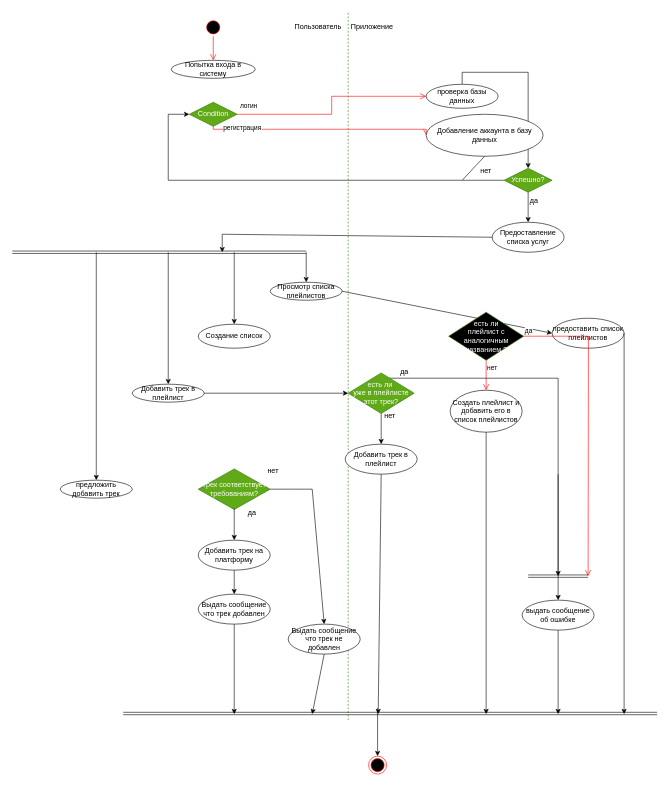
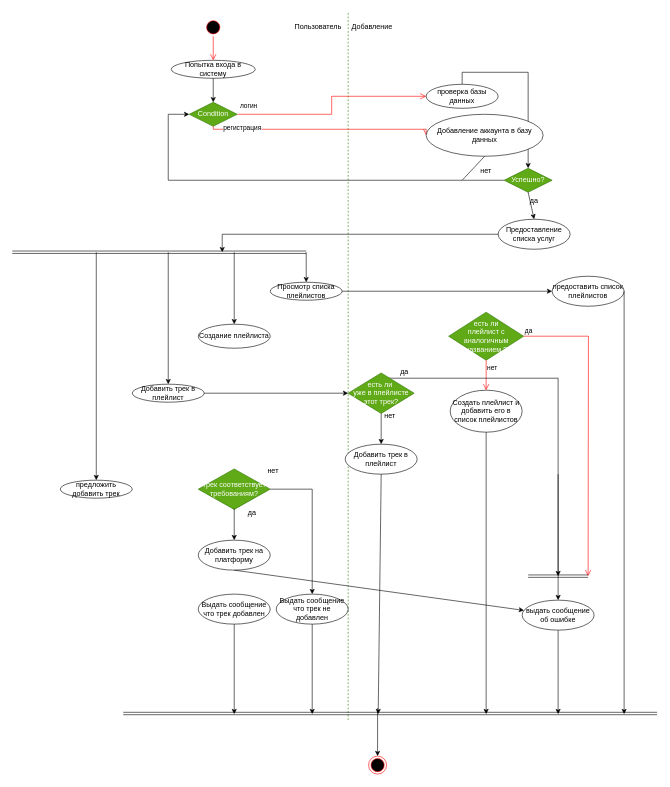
node "Приложение": label "Приложение" -> "Добавление"
edge "Попытка входа в систему" -> "Condition": added
node "Предоставление списка услуг": moved (528, 237) -> (534, 234)
node "предоставить список плейлистов": moved (588, 333) -> (588, 291)
node "Создание список": label "Создание список" -> "Создание плейлиста"
node "есть ли плейлист с аналогичным названием ?": fillcolor #000000 -> #60a917
edge "Добавить трек на платформу" -> "Выдать сообщение что трек добавлен": now "Добавить трек на платформу" -> "выдать сообщение об ошибке"
node "Выдать сообщение что трек не добавлен": moved (324, 639) -> (312, 609)
